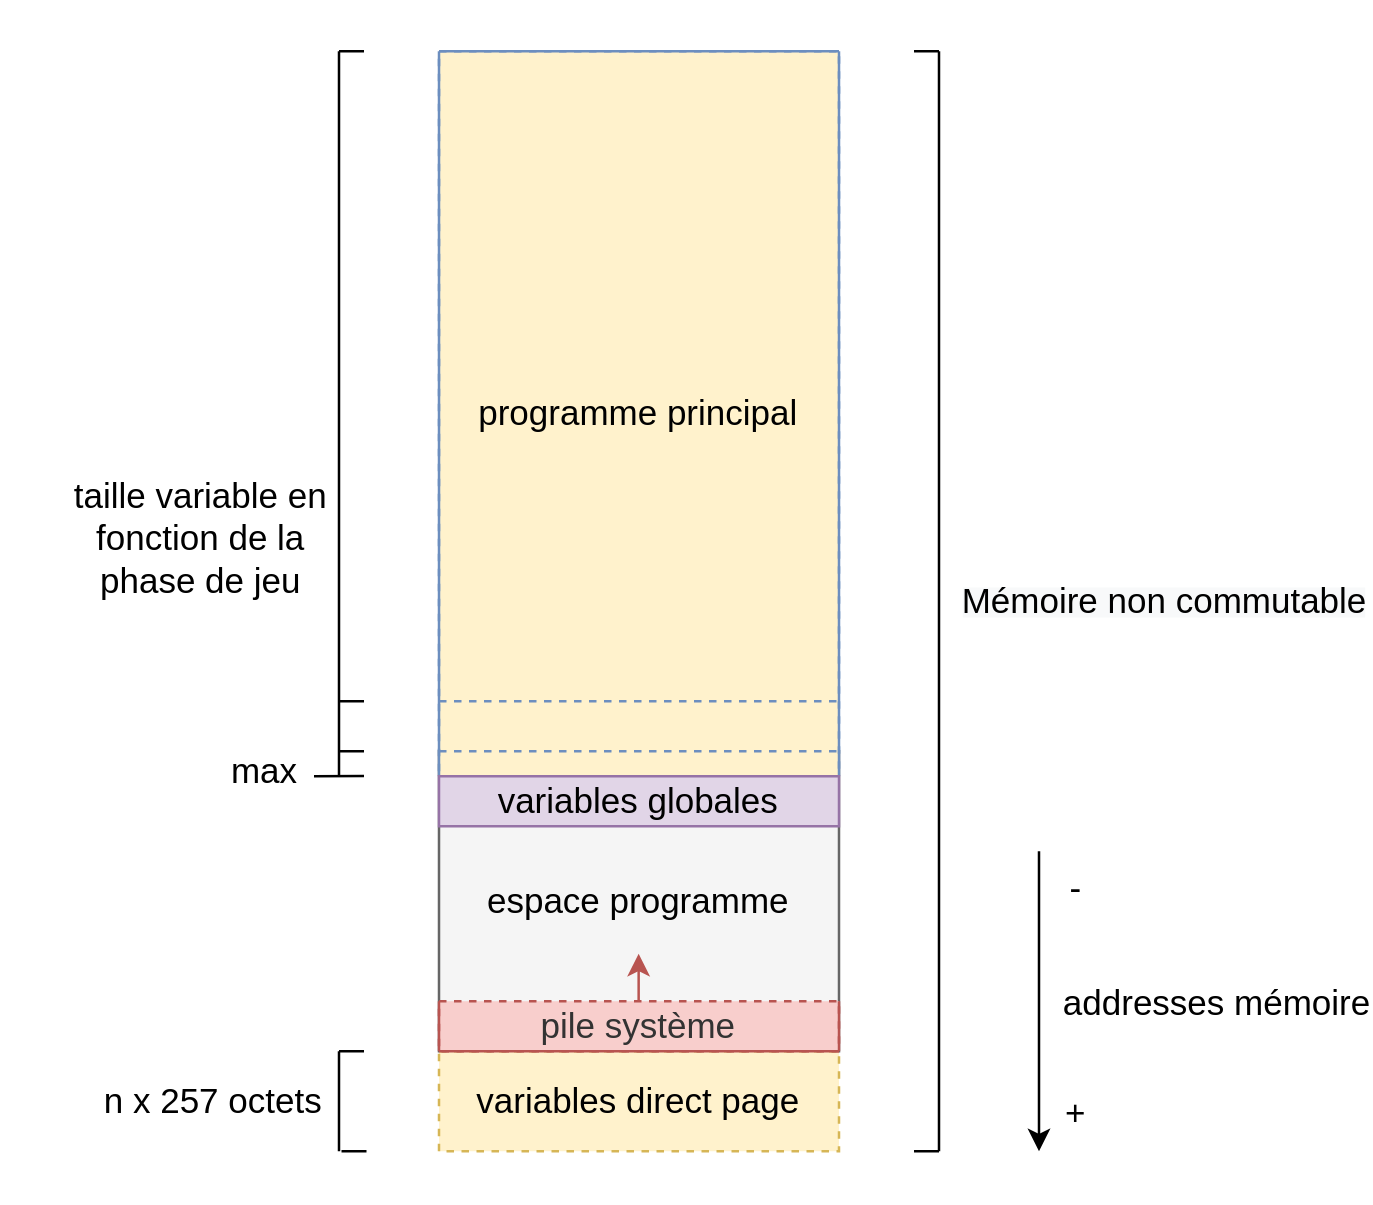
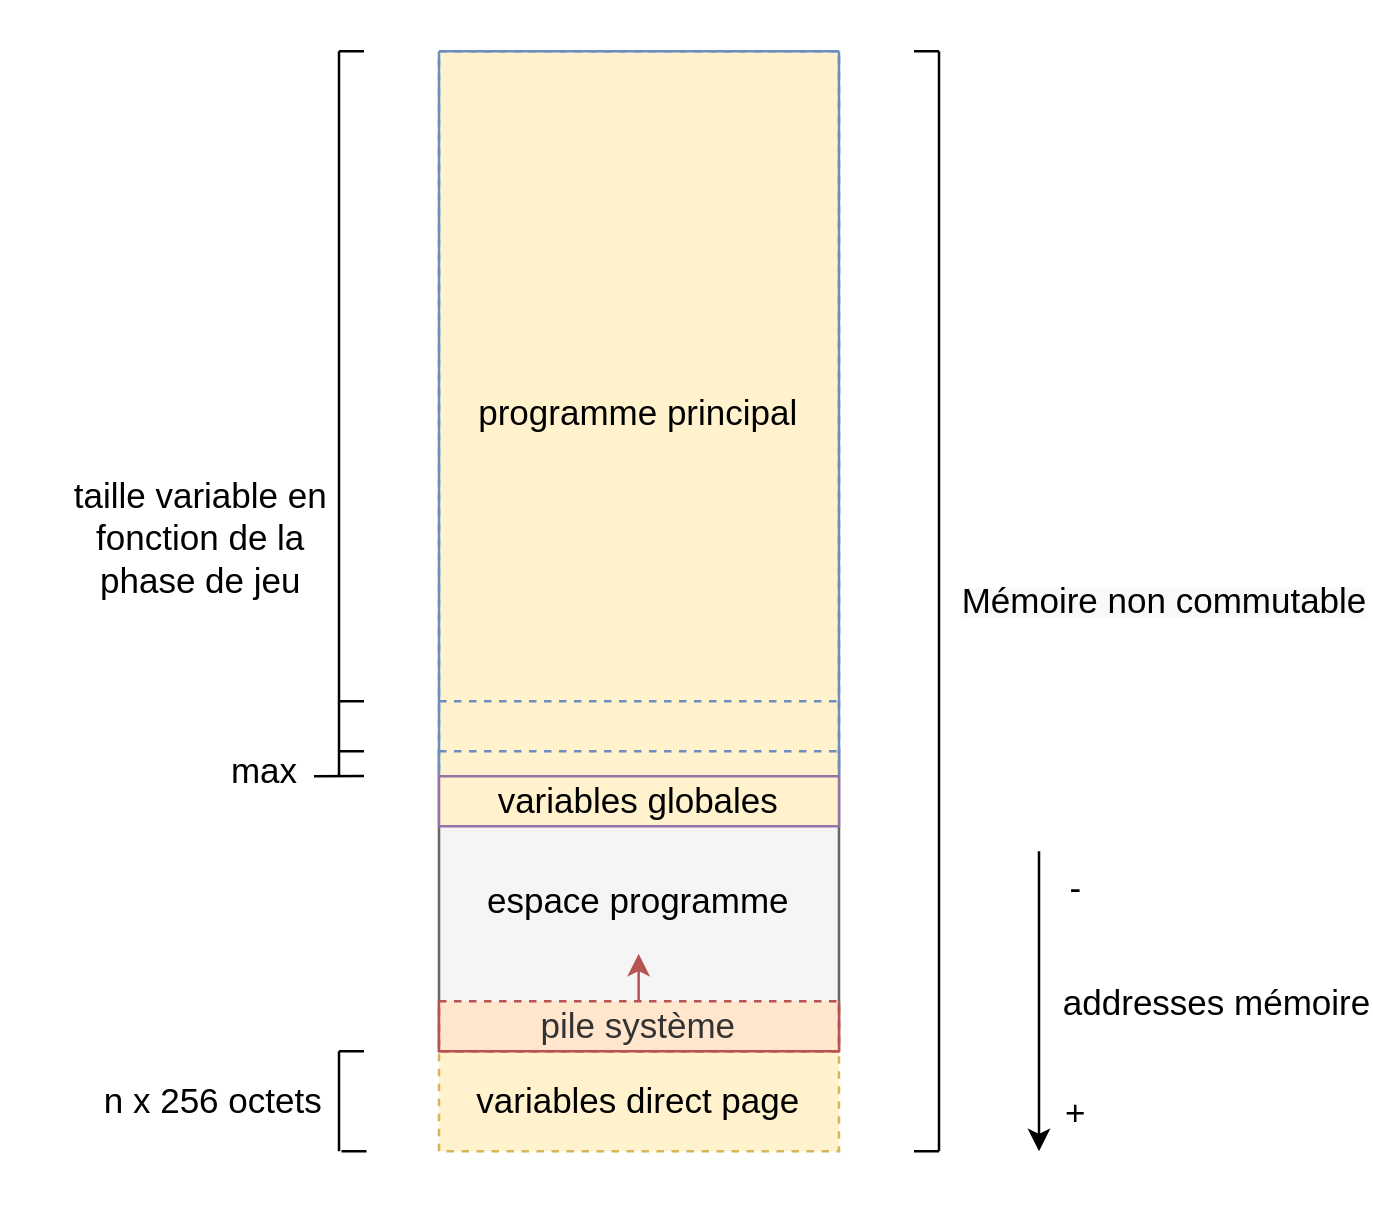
node "variables globales": fillcolor #e1d5e7 -> #fff2cc
node "pile système": fillcolor #f8cecc -> #ffe6cc
node "n x 257 octets": label "n x 257 octets" -> "n x 256 octets"
